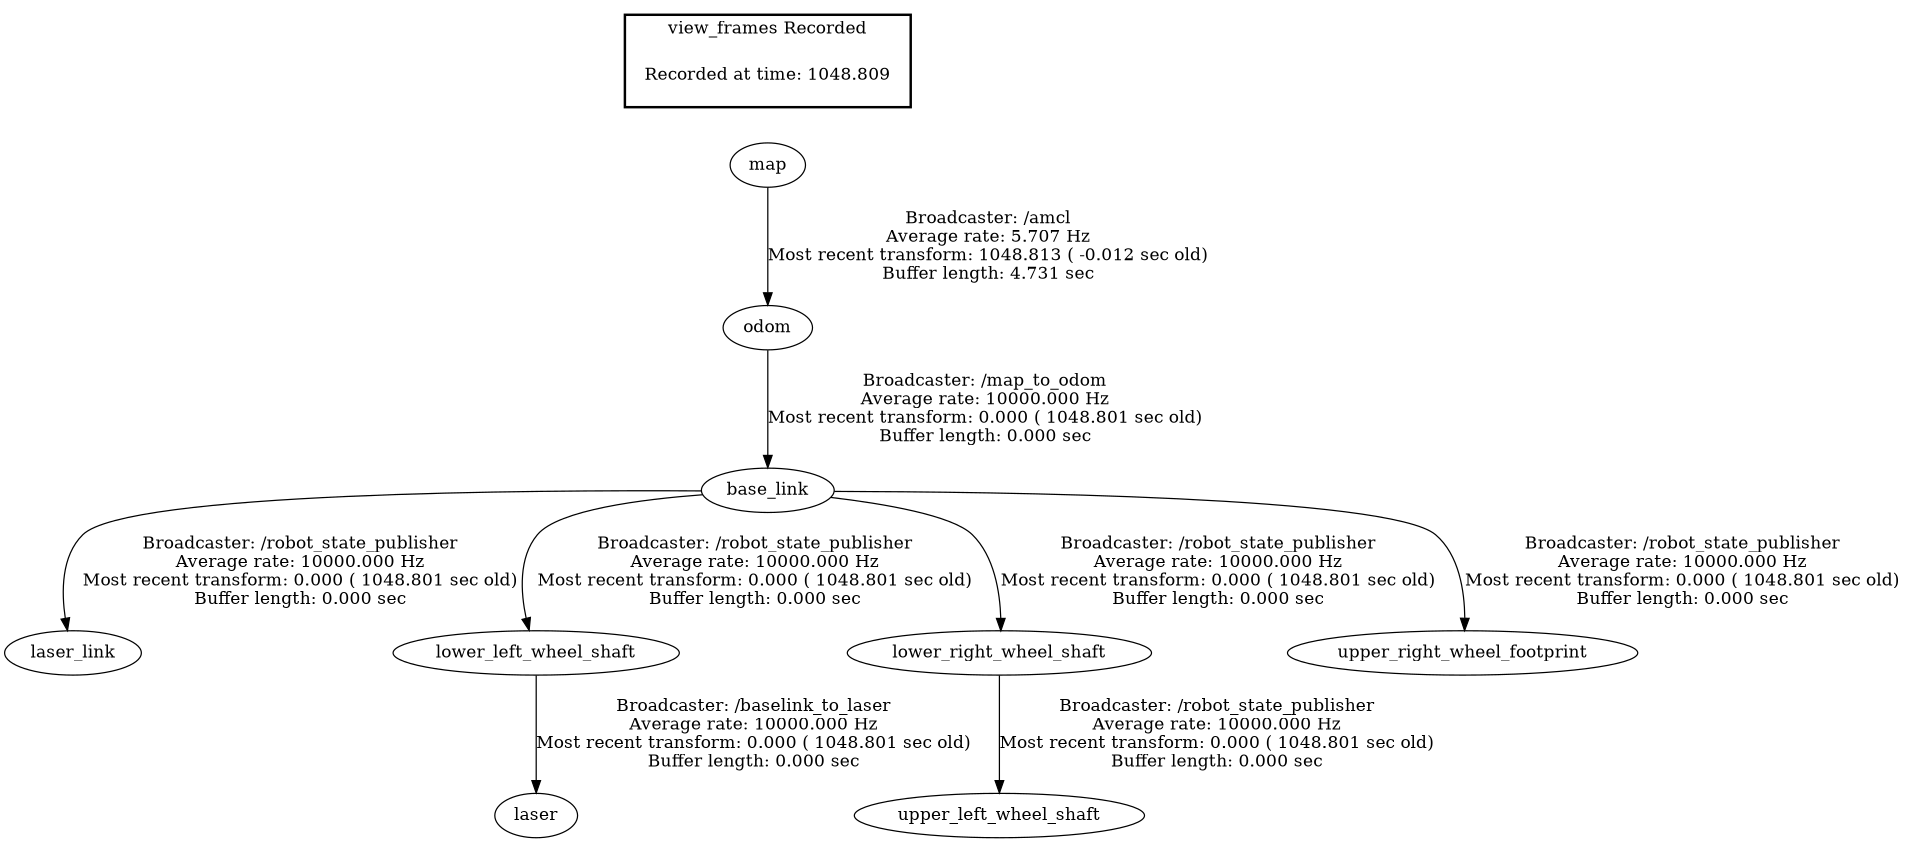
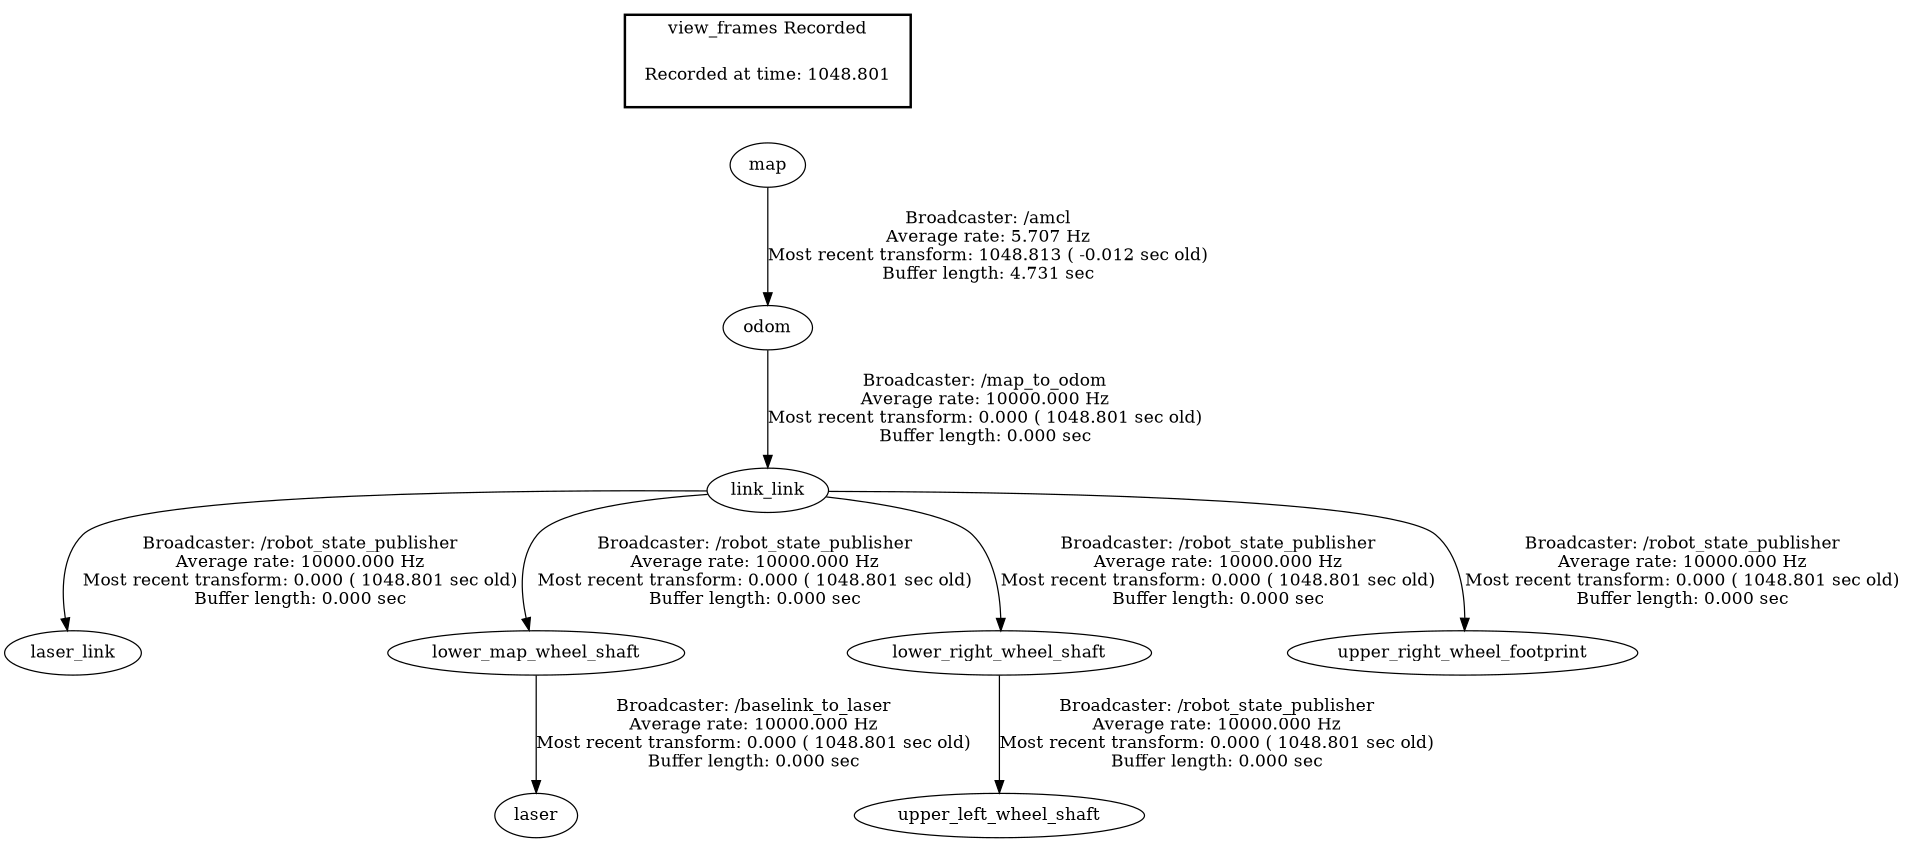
node "Recorded at time: 1048.809": label "Recorded at time: 1048.809" -> "Recorded at time: 1048.801"
node "base_link": label "base_link" -> "link_link"
node "lower_left_wheel_shaft": label "lower_left_wheel_shaft" -> "lower_map_wheel_shaft"
